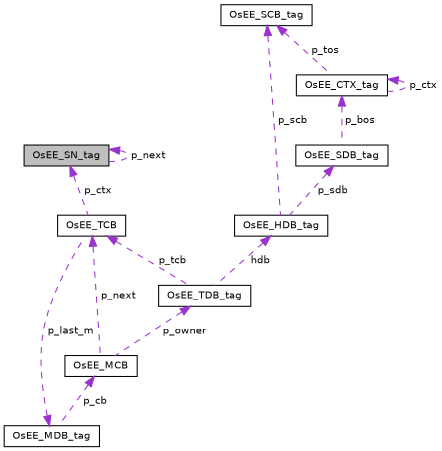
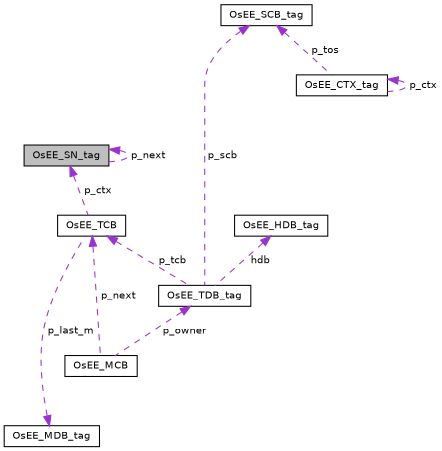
edge "OsEE_HDB_tag" -> "OsEE_SCB_tag": now "OsEE_TDB_tag" -> "OsEE_SCB_tag"
node "OsEE_SDB_tag": removed
edge "OsEE_MDB_tag" -> "OsEE_MCB": removed, label "p_cb"
